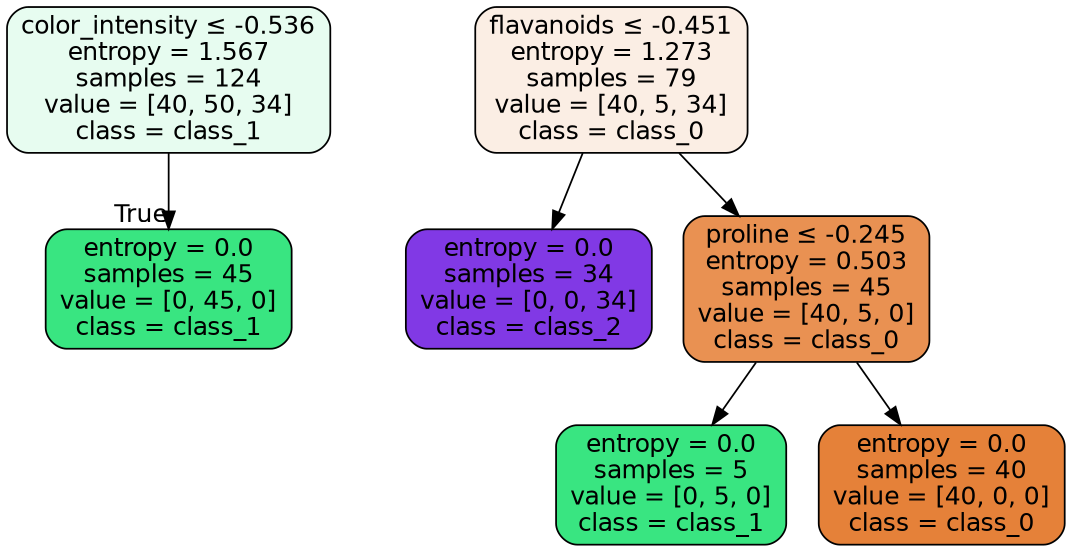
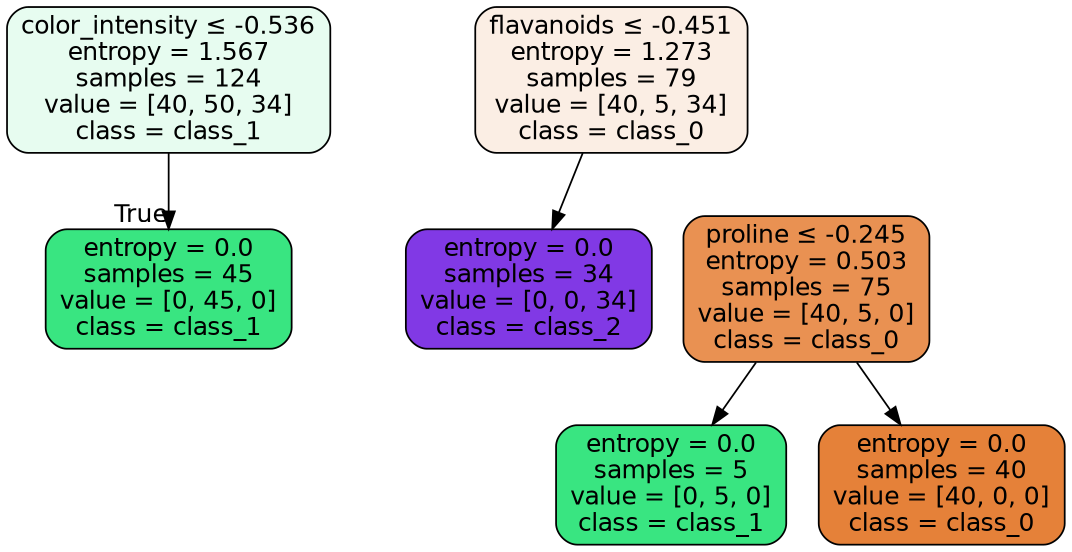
edge "flavanoids ≤ -0.451" -> "proline ≤ -0.245": removed
node "proline ≤ -0.245": text "samples = 45" -> "samples = 75"
